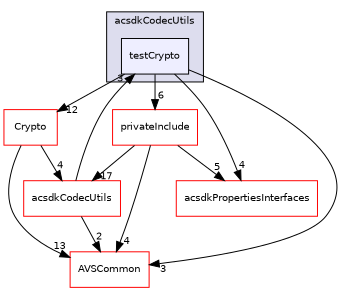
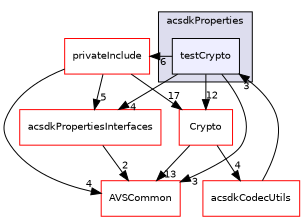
cluster "acsdkCodecUtils": label "acsdkCodecUtils" -> "acsdkProperties"
edge "privateInclude" -> "acsdkCodecUtils": now "privateInclude" -> "Crypto"
edge "acsdkCodecUtils" -> "AVSCommon": now "acsdkPropertiesInterfaces" -> "AVSCommon"
